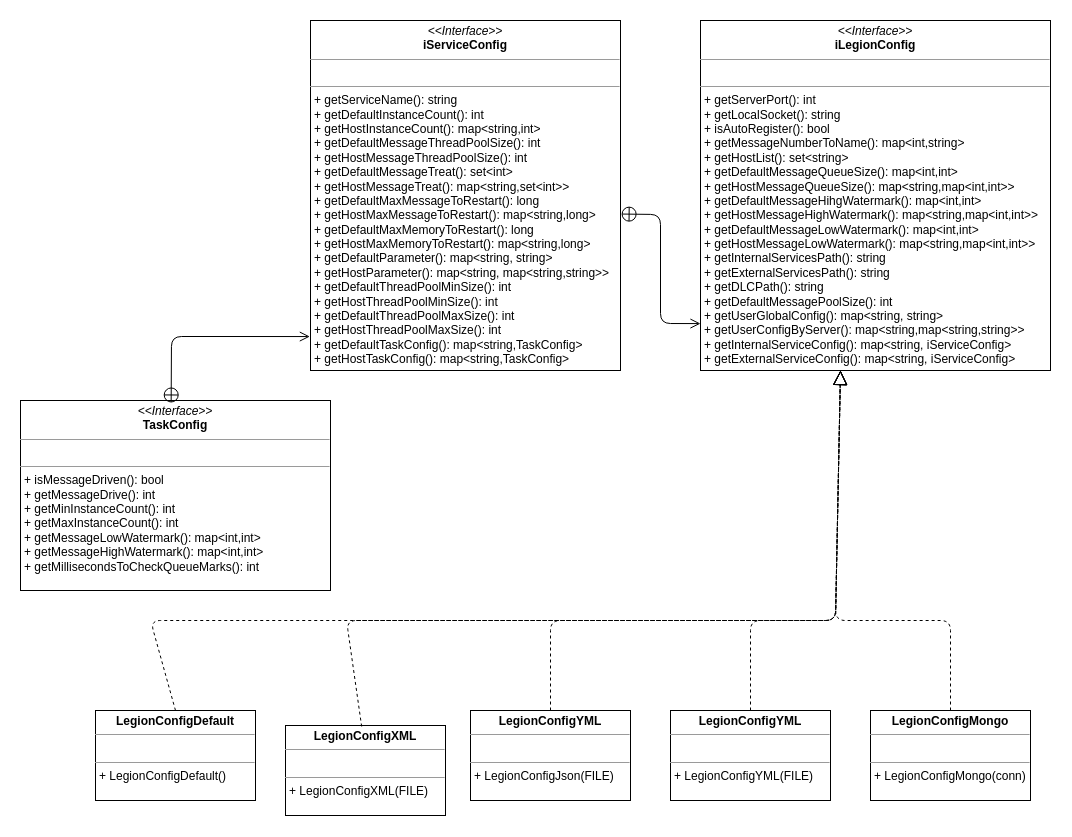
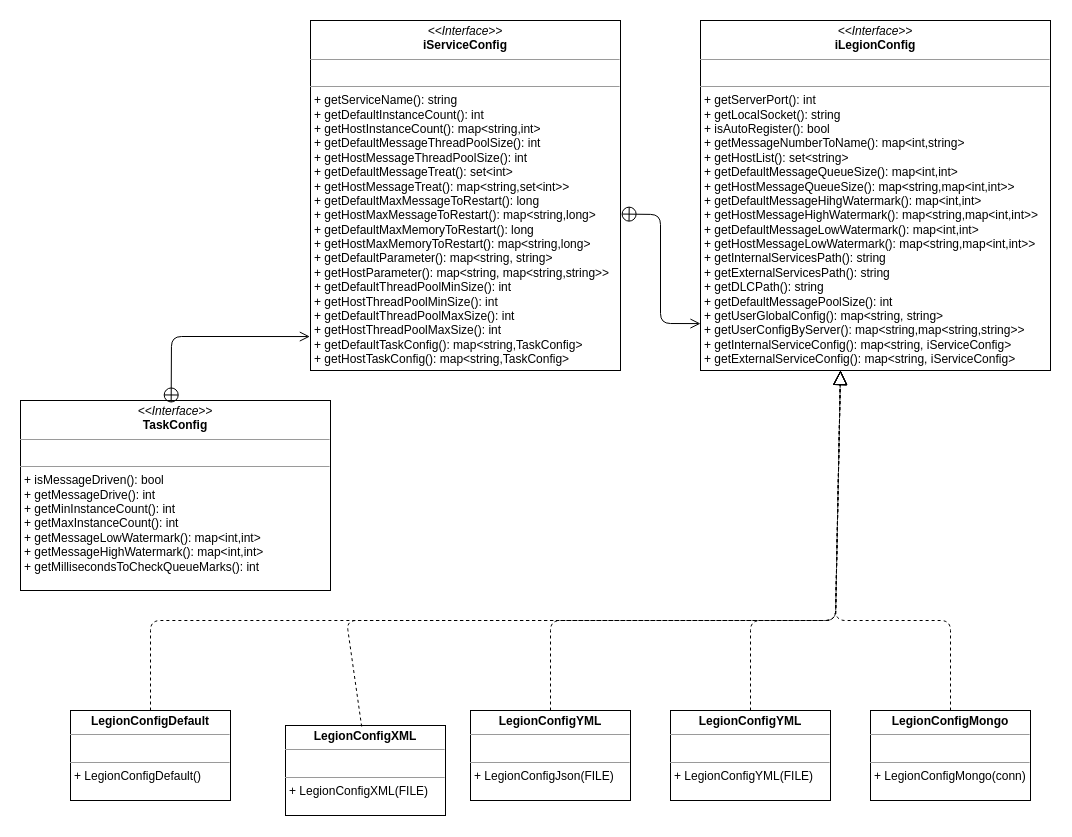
node "LegionConfigDefault + LegionConfigDefault()": moved (176, 756) -> (151, 756)
